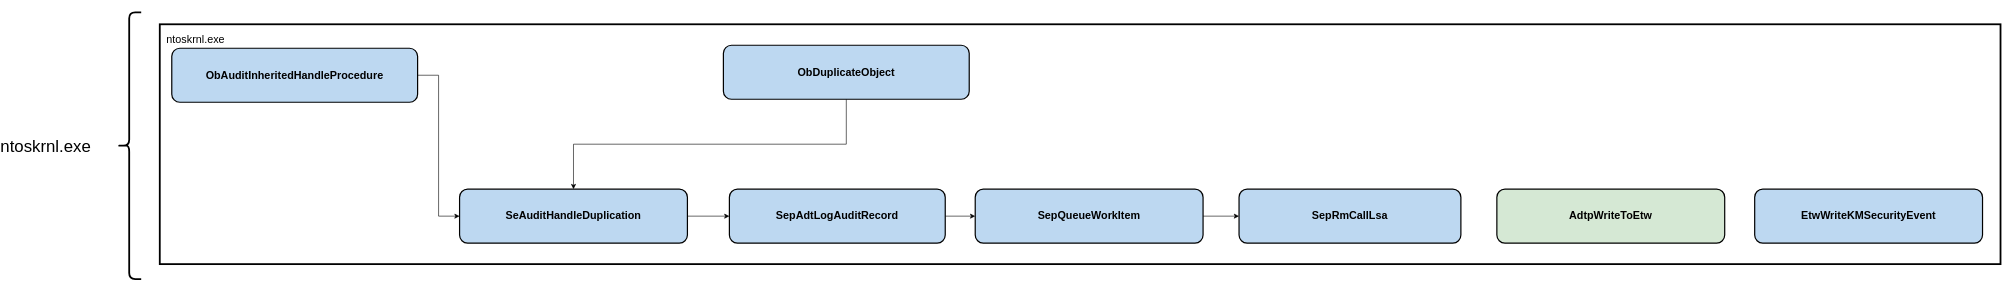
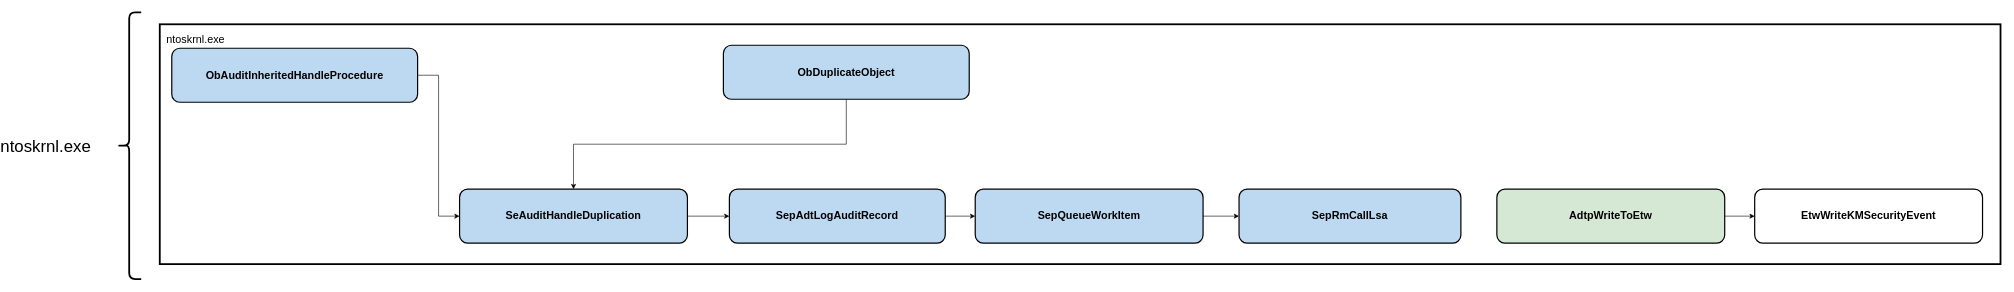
edge "AdtpWriteToEtw" -> "EtwWriteKMSecurityEvent": added
node "EtwWriteKMSecurityEvent": fillcolor #bdd8f1 -> #ffffff
